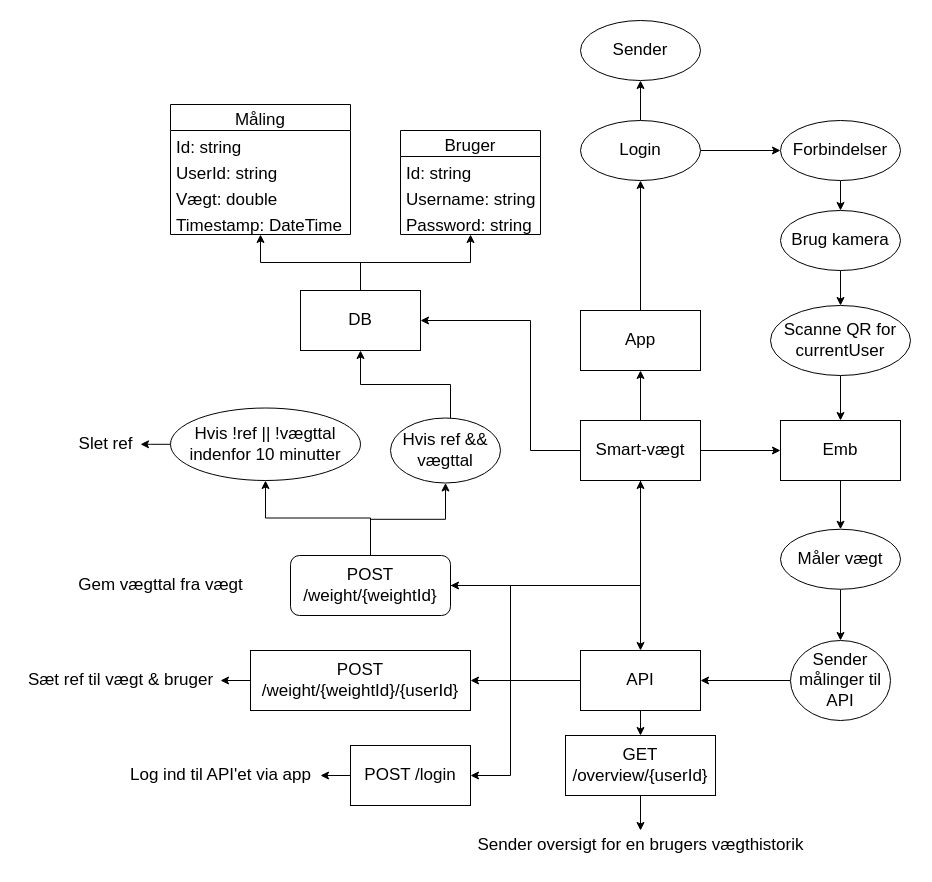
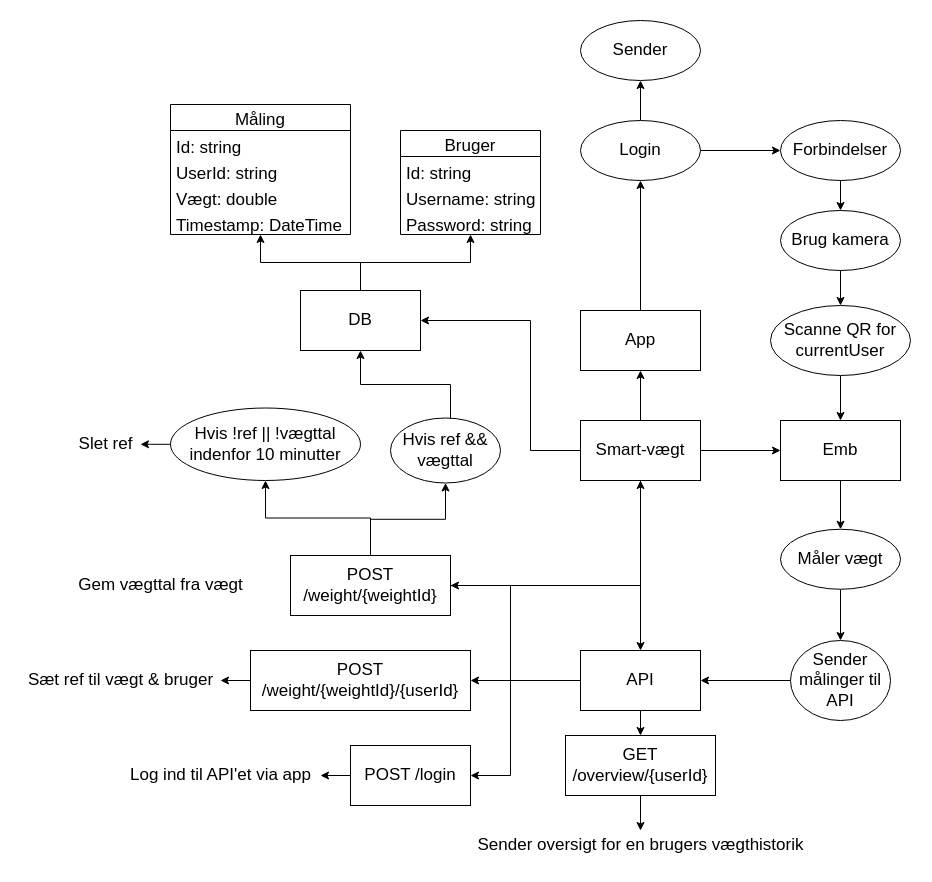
node "POST /weight/{weightId}": shape rounded rectangle -> rectangle
